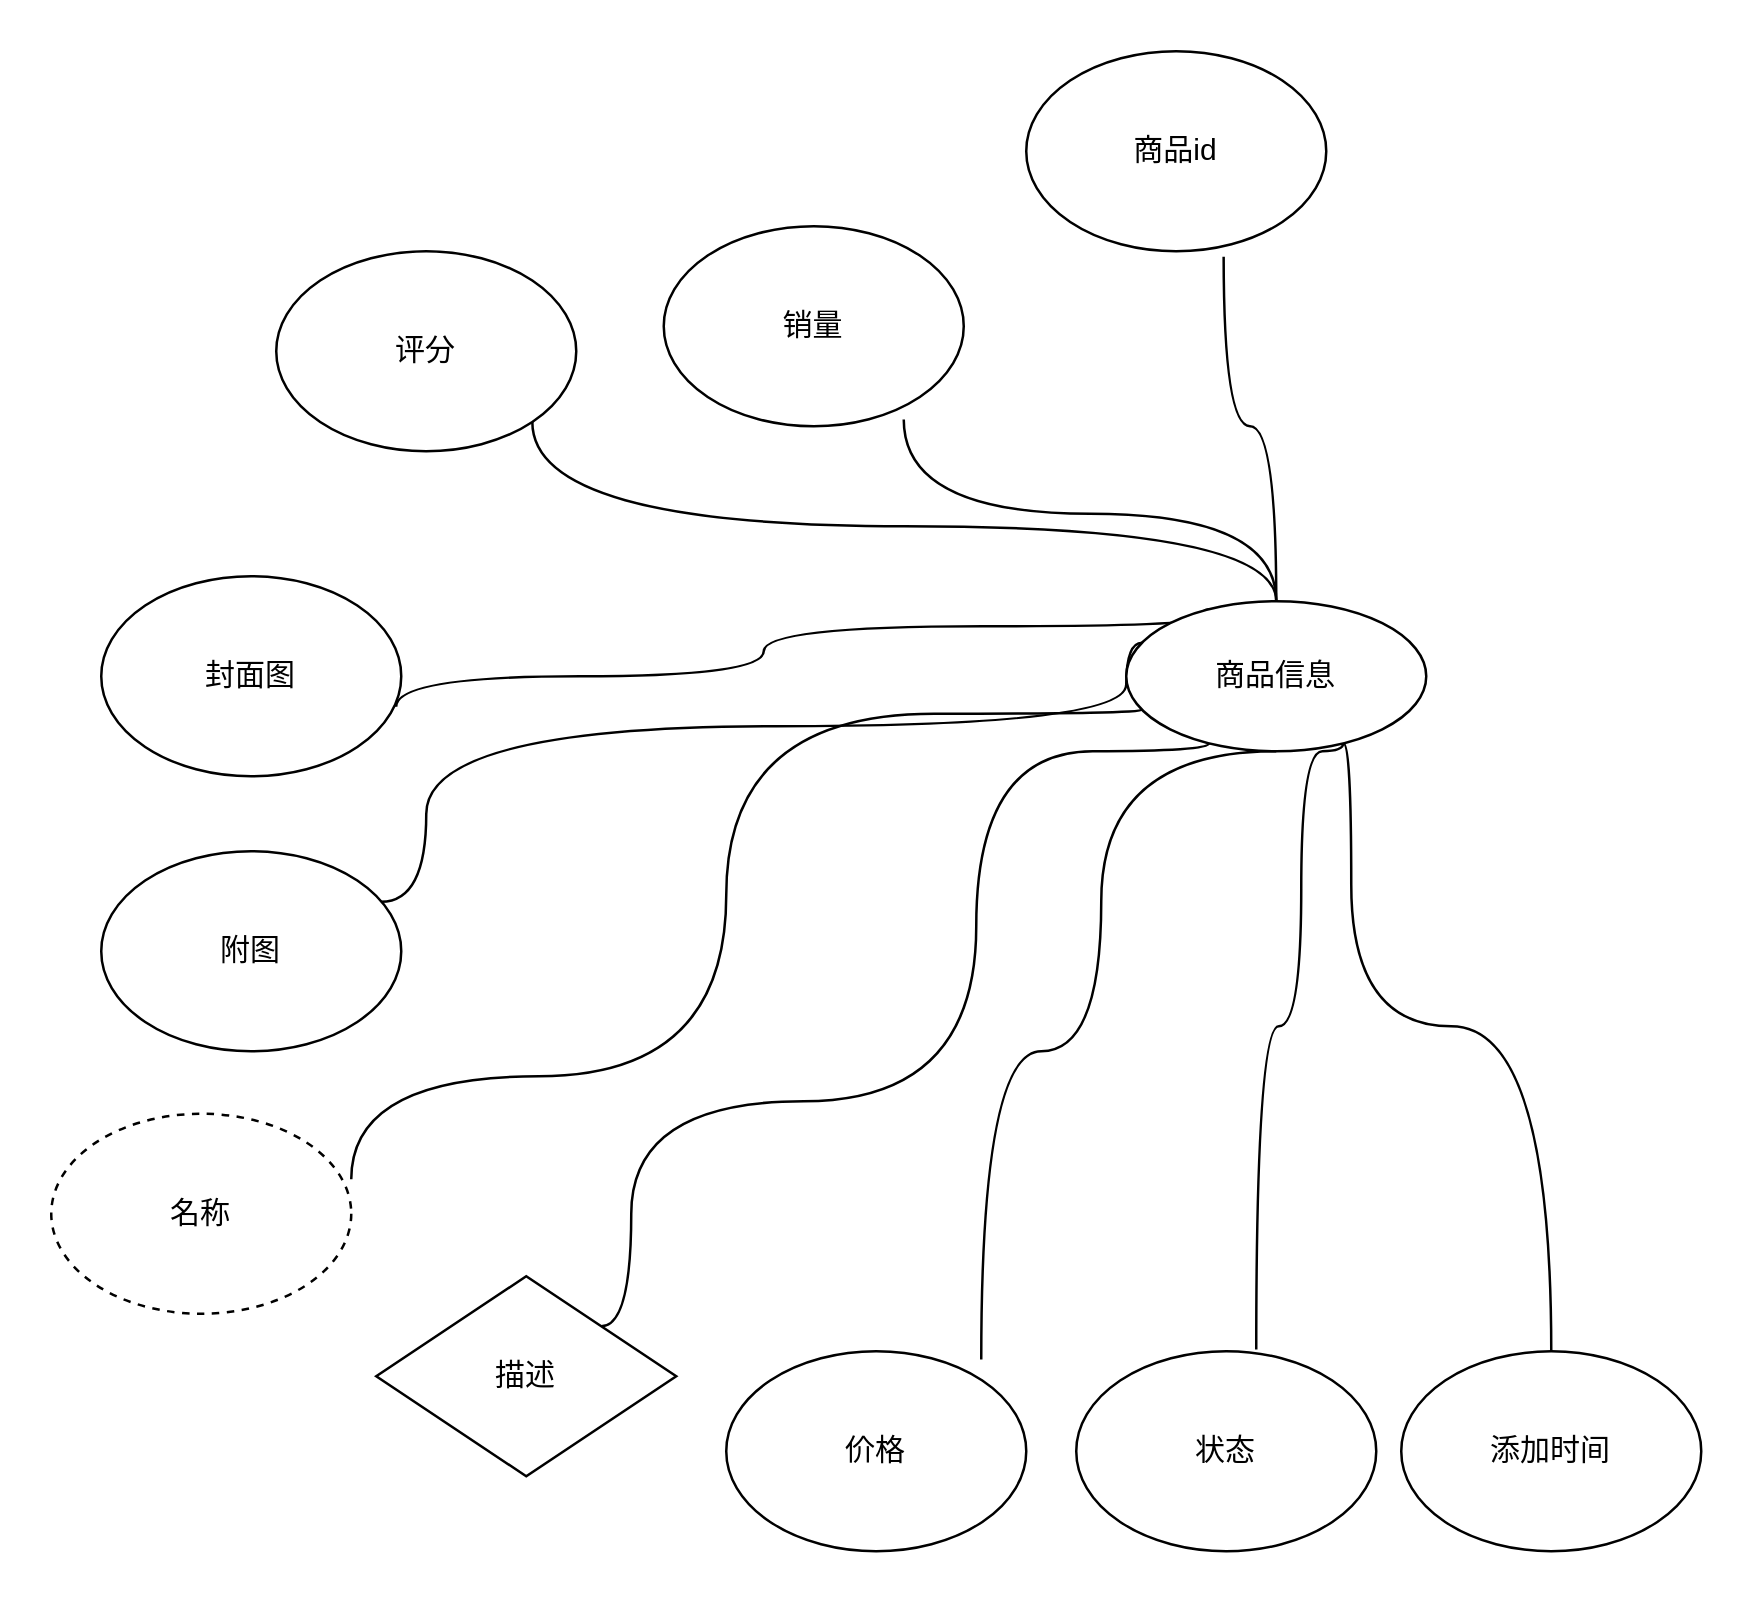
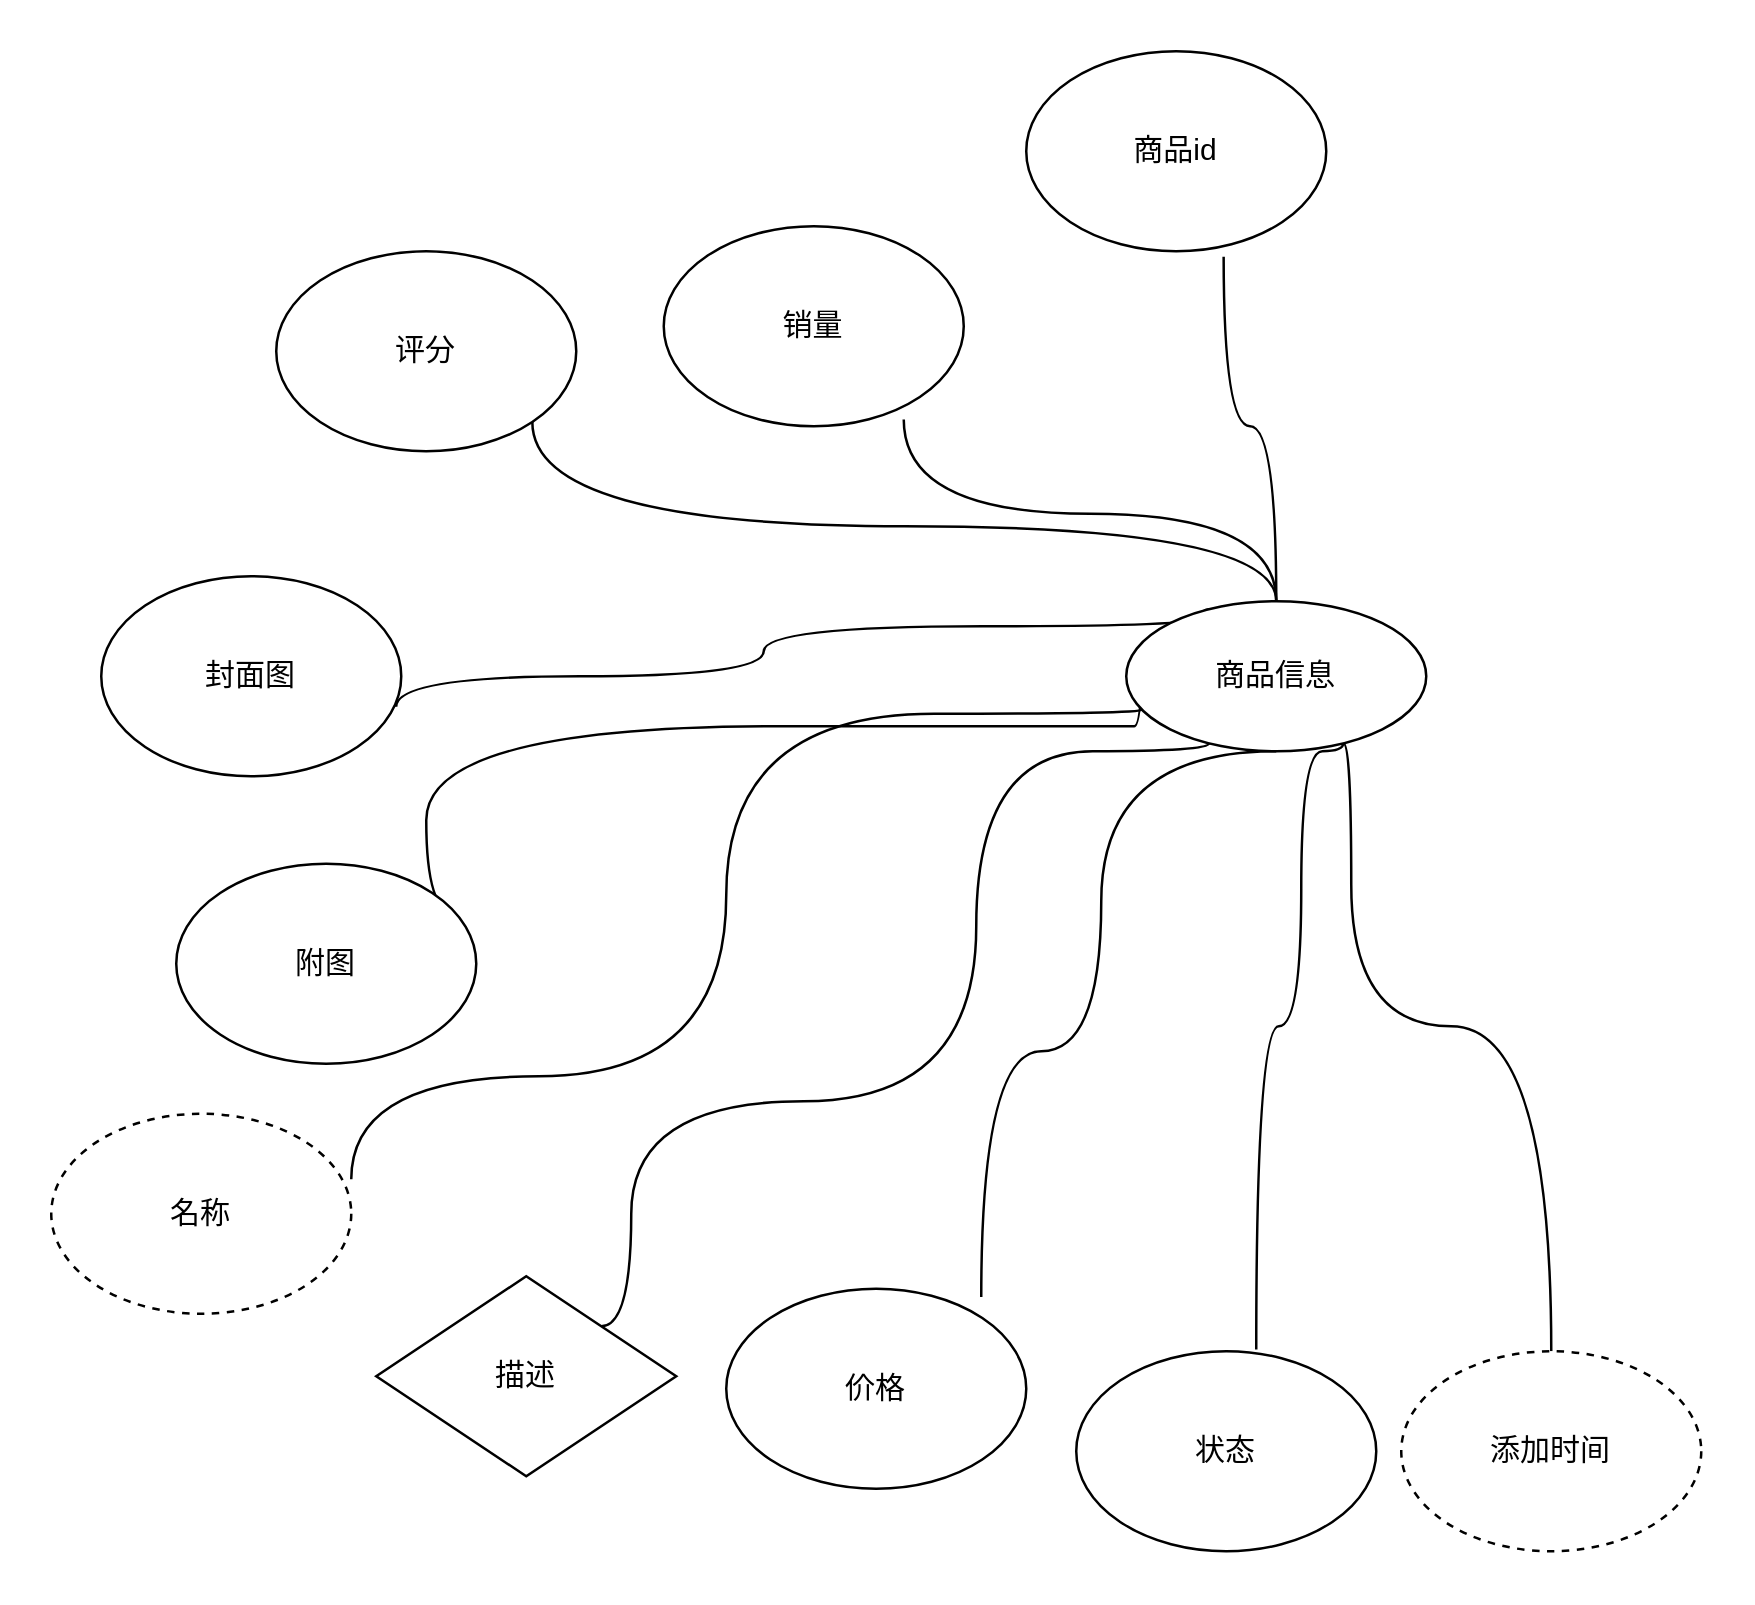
node "附图": moved (251, 951) -> (326, 964)
node "价格": moved (876, 1451) -> (876, 1389)
node "添加时间": style solid -> dashed
